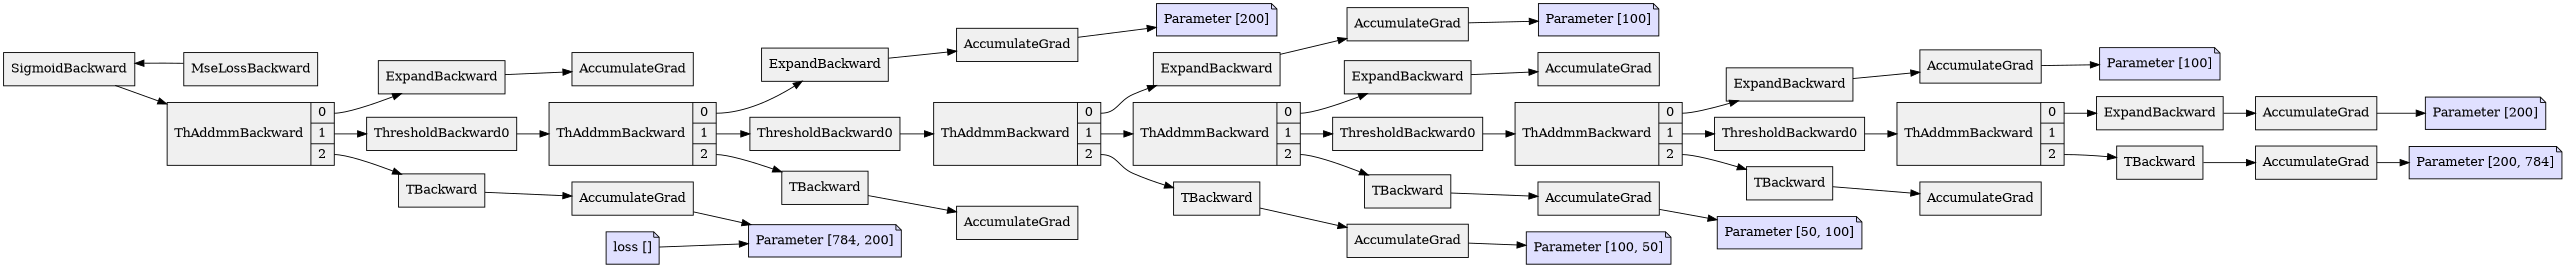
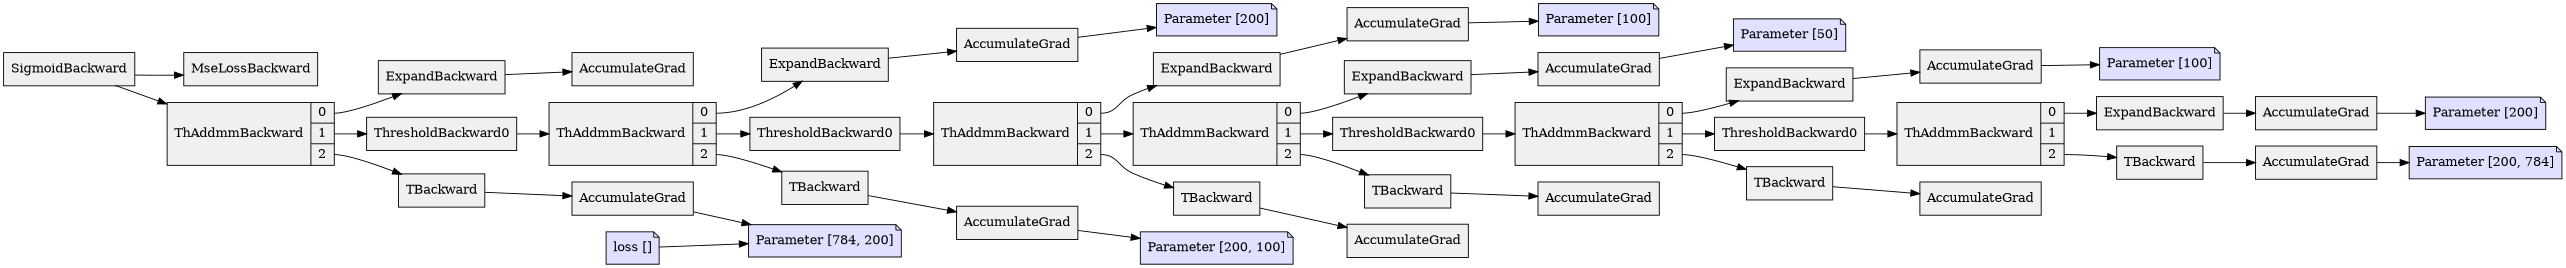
node "Parameter [50]": added
edge "MseLossBackward" -> "SigmoidBackward": reversed
node "Parameter [50, 100]": removed
node "Parameter [200, 100]": added
node "Parameter [100, 50]": removed
